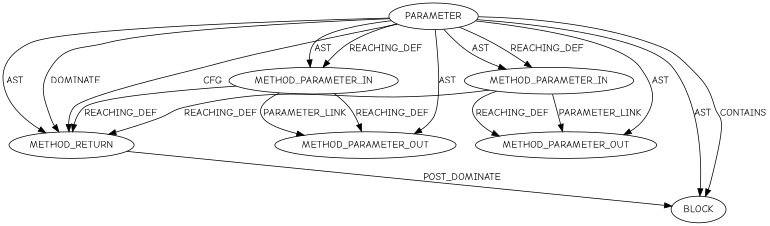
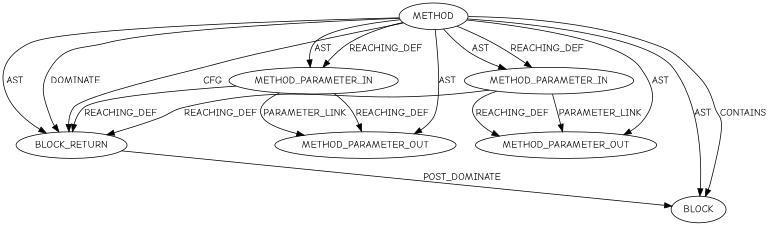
node "PARAMETER": label "PARAMETER" -> "METHOD"
node "METHOD_RETURN": label "METHOD_RETURN" -> "BLOCK_RETURN"
